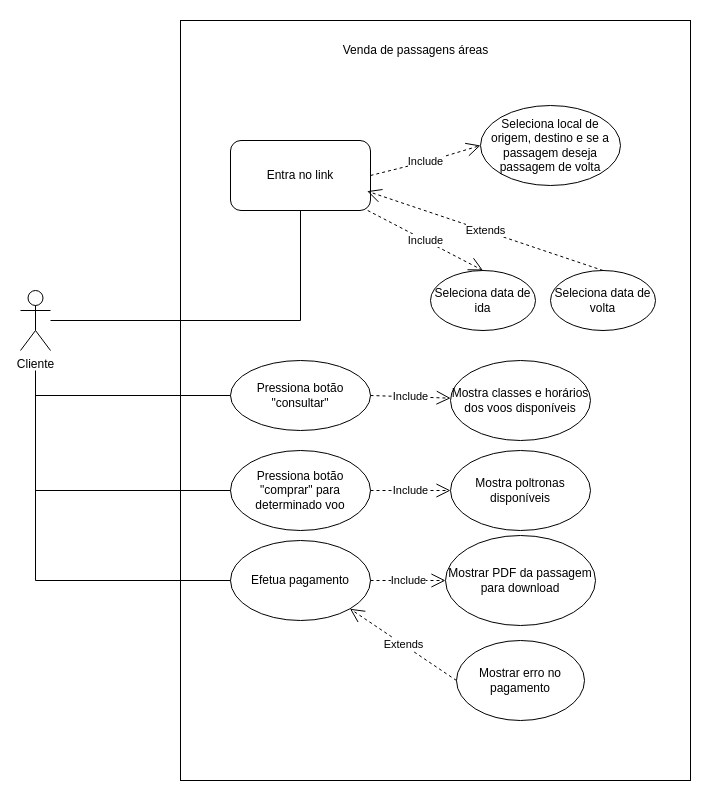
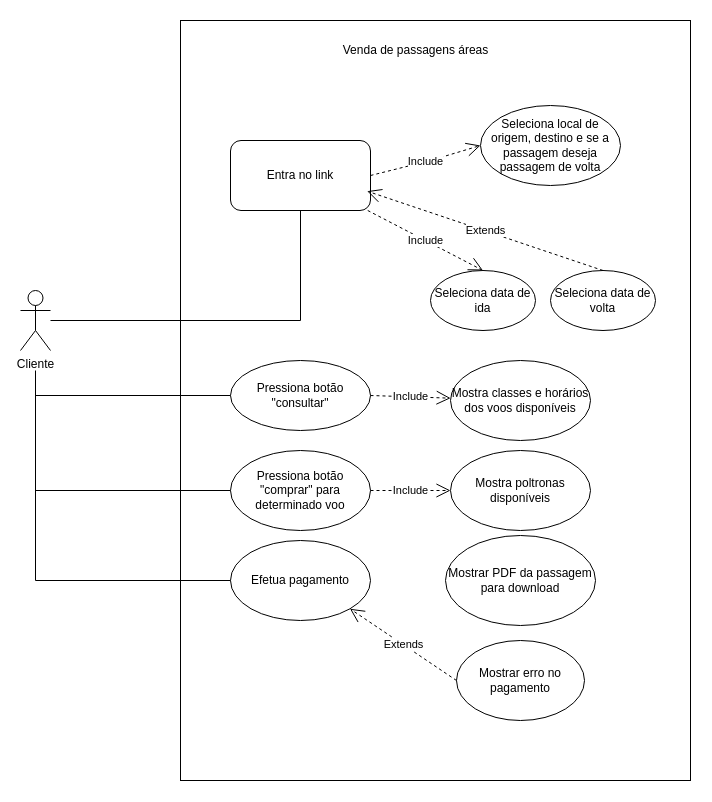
edge "Efetua pagamento" -> "Mostrar PDF da passagem para download": removed, label "Include"
